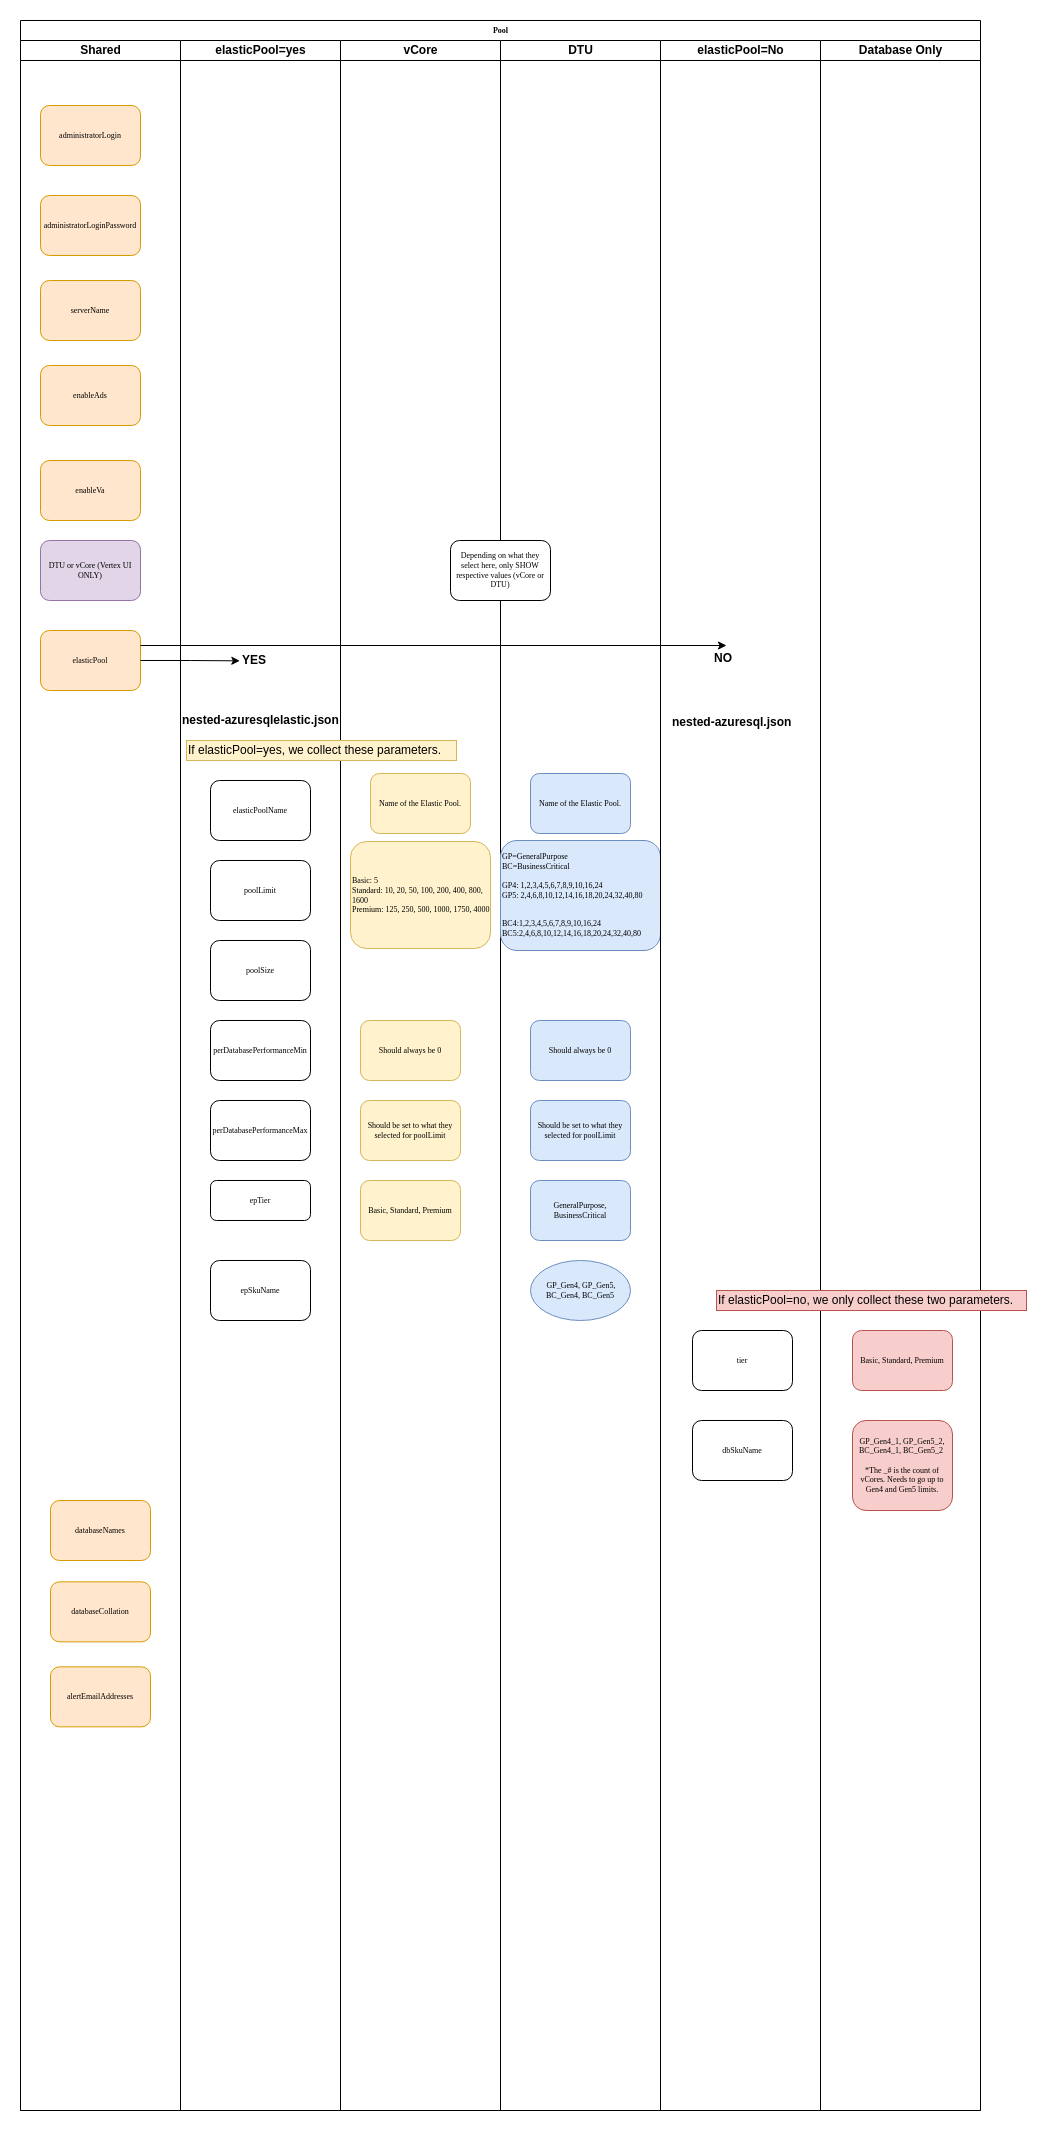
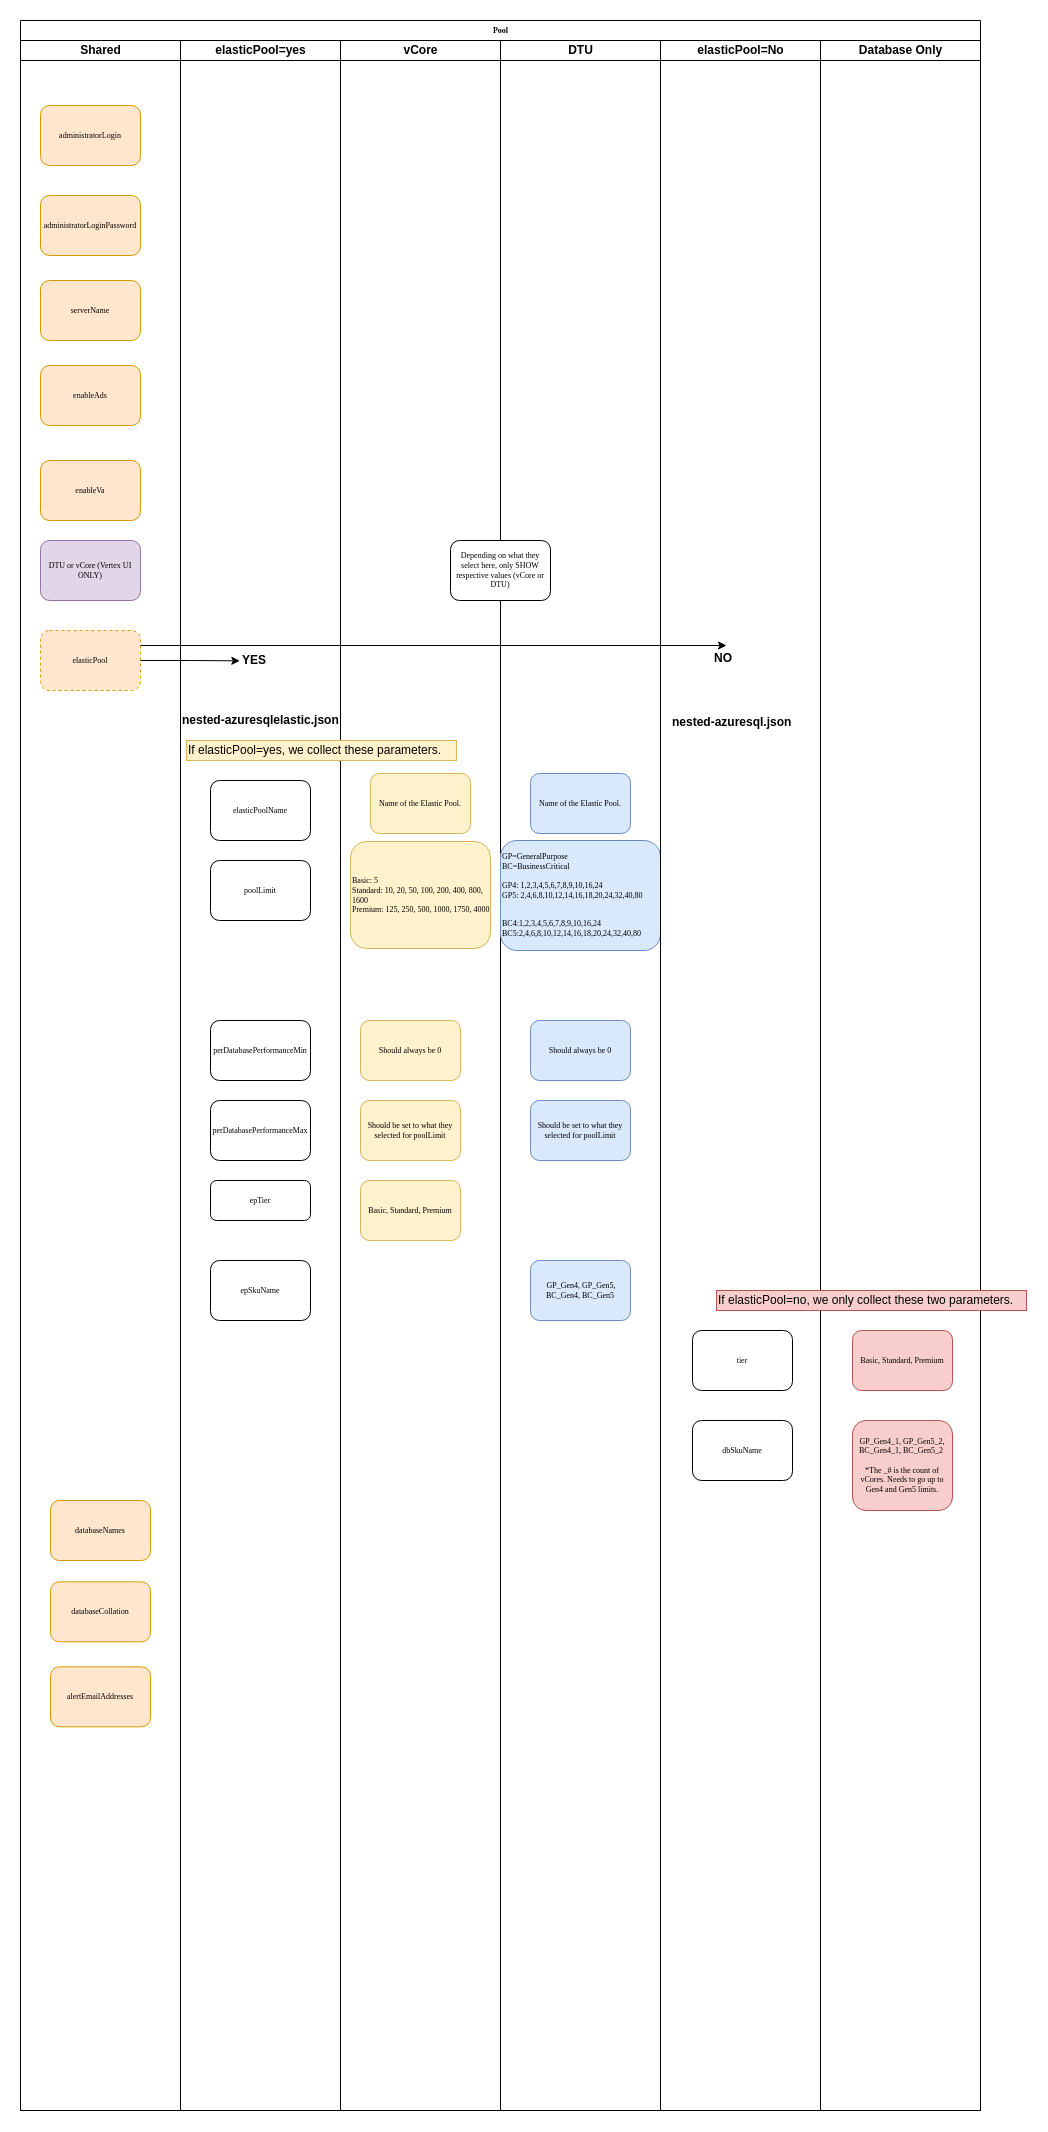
node "elasticPool": style solid -> dashed
node "poolSize": removed
node "GeneralPurpose, BusinessCritical": removed
node "GP_Gen4, GP_Gen5, BC_Gen4, BC_Gen5": shape ellipse -> rounded rectangle
